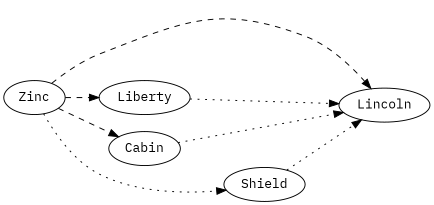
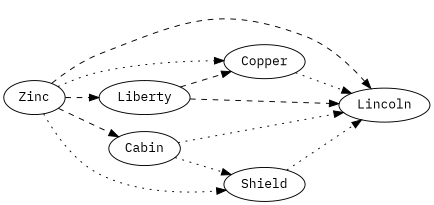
node "Copper": added
edge "Liberty" -> "Lincoln": style dotted -> dashed
edge "Cabin" -> "Shield": added
